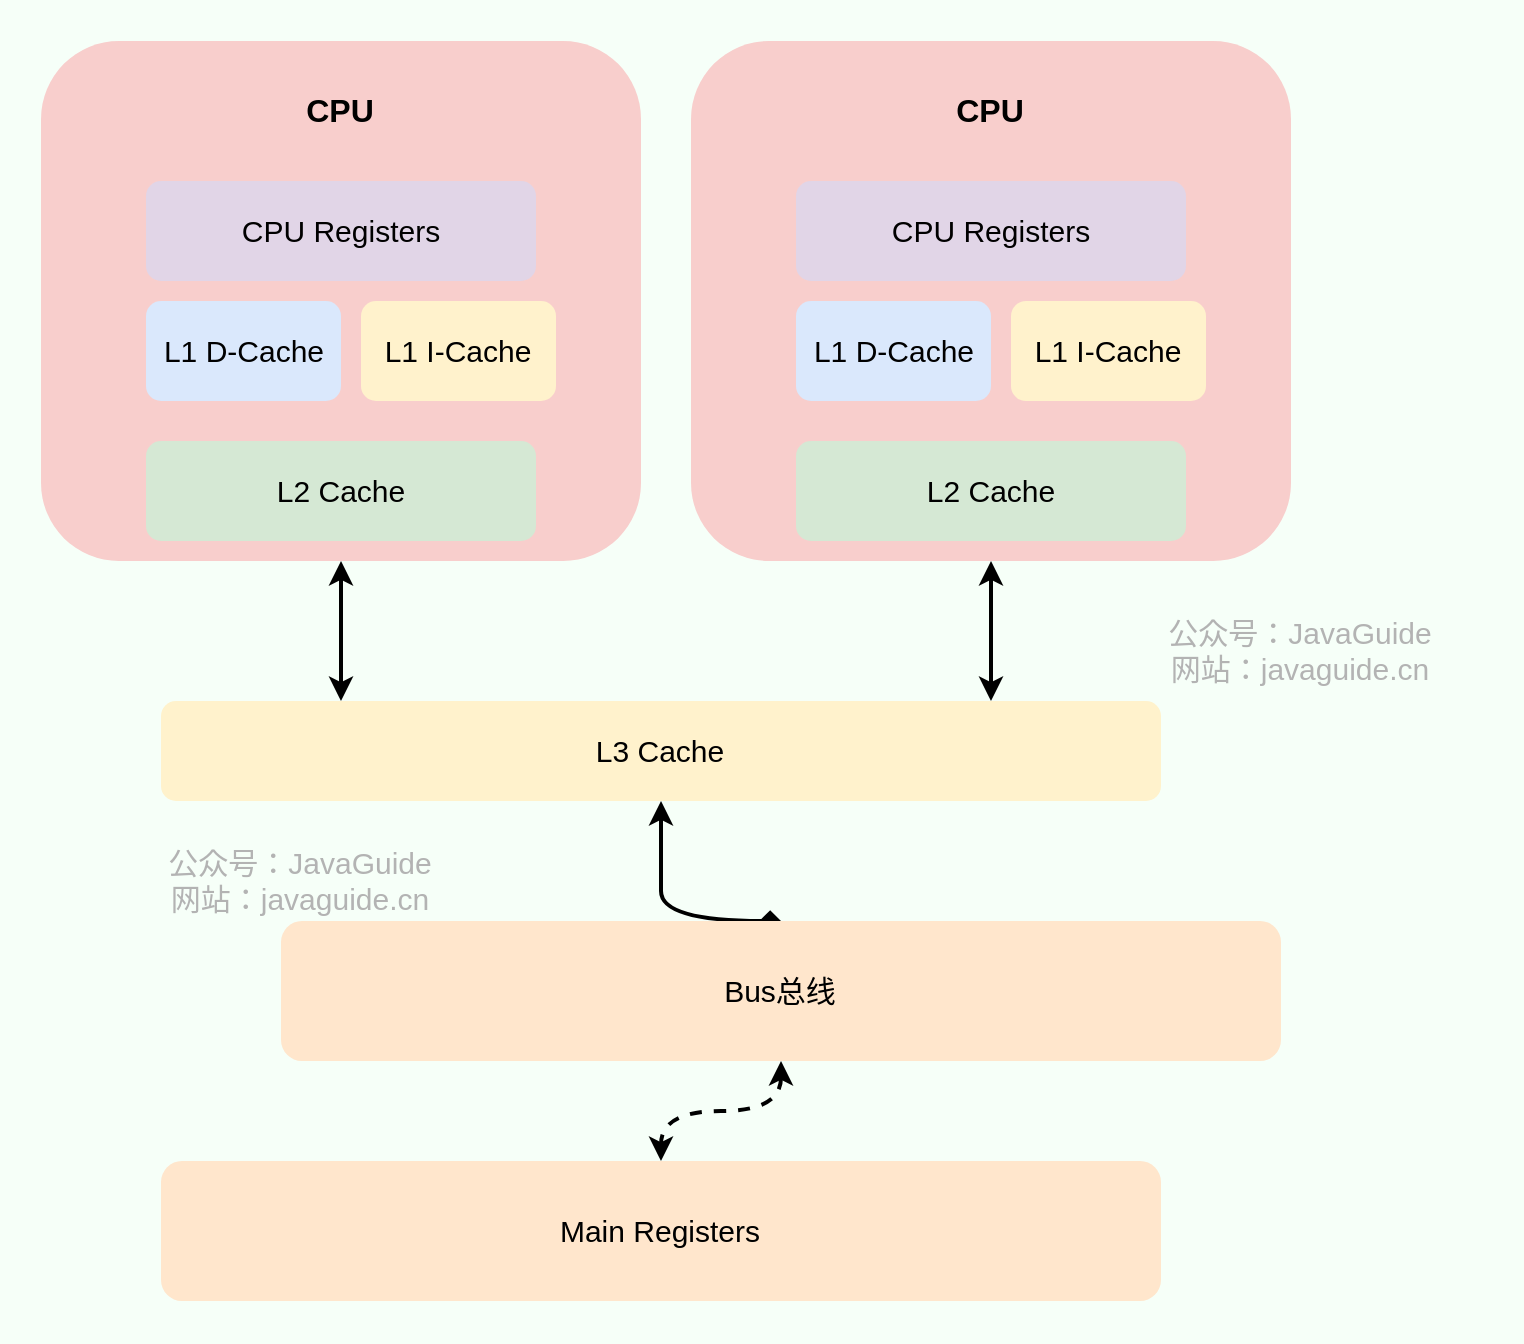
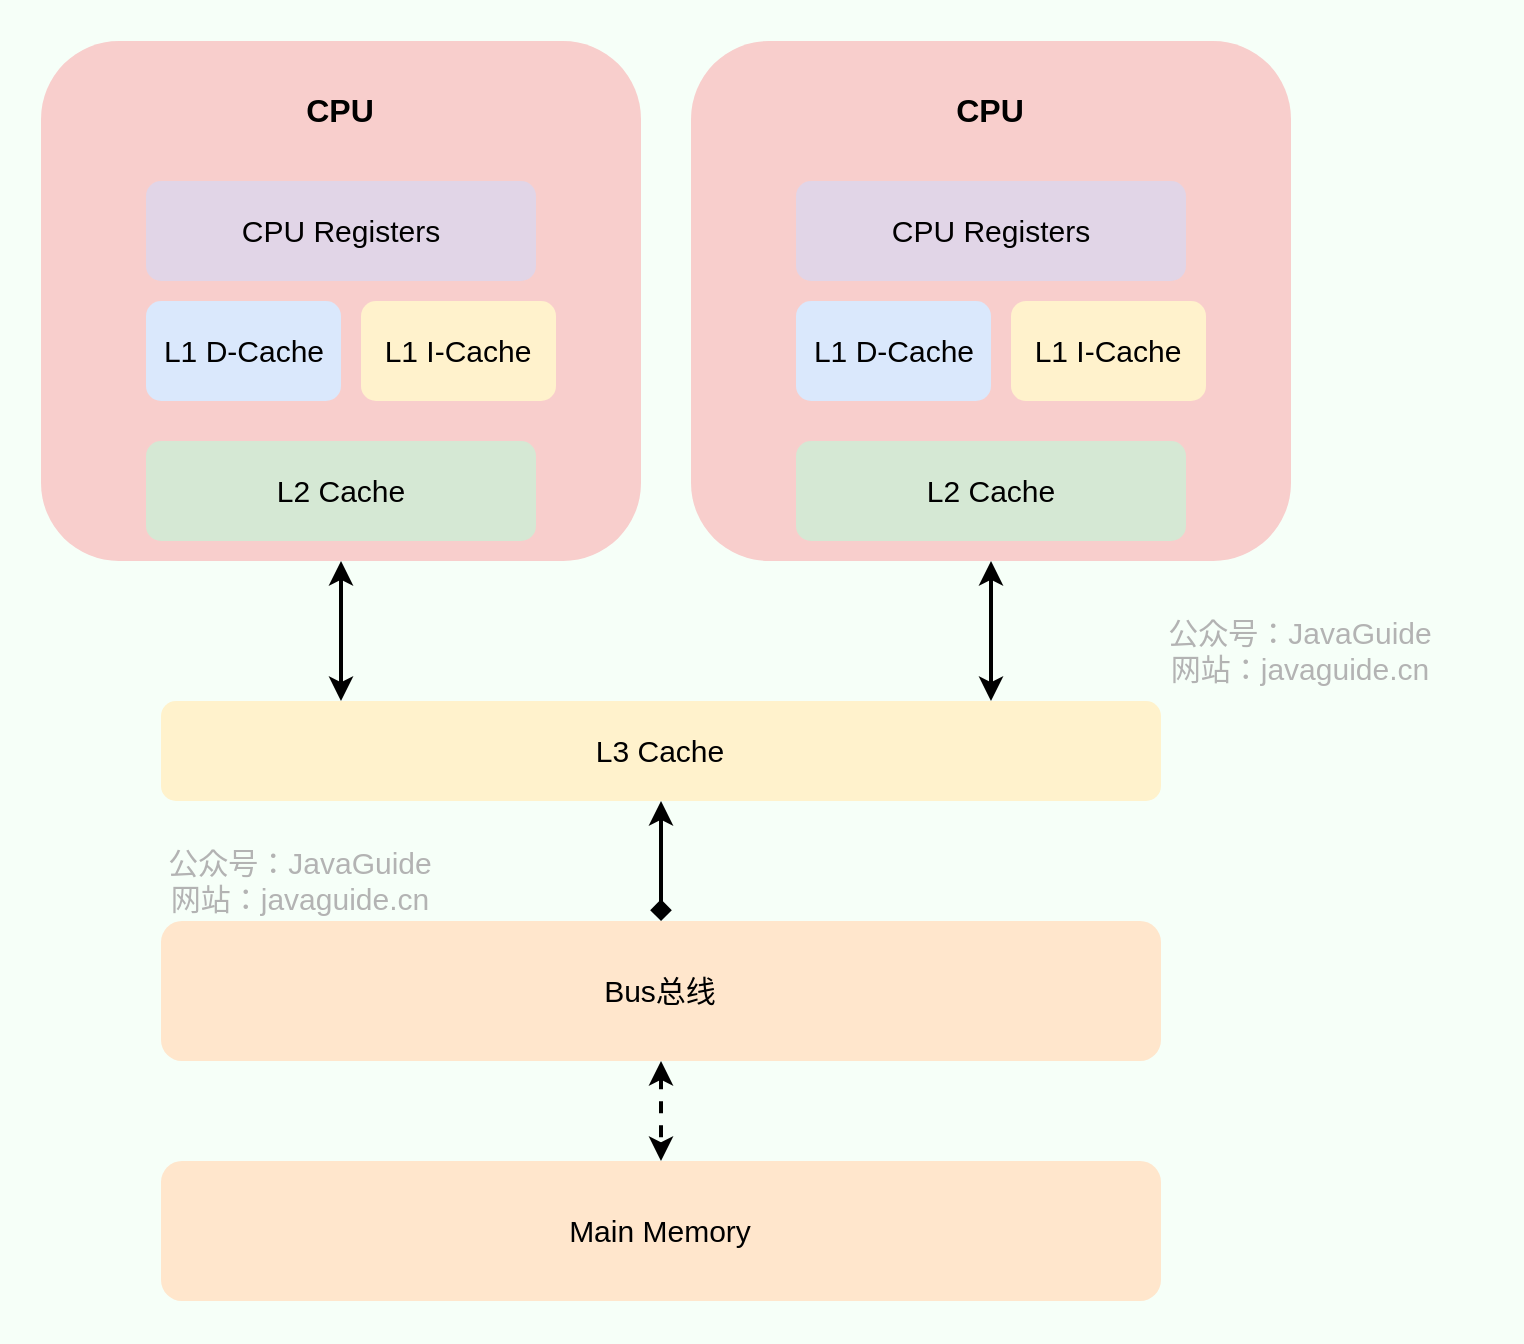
node "Bus总线": moved (781, 991) -> (661, 991)
node "Main Registers": label "Main Registers" -> "Main Memory"
